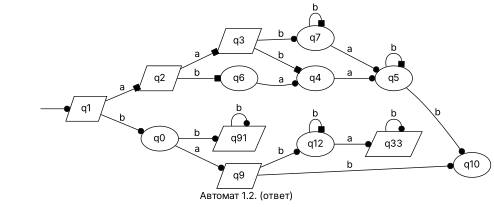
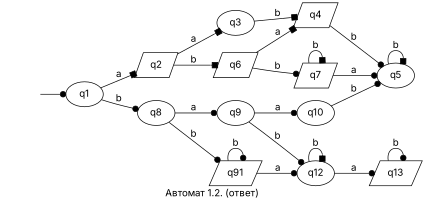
node "q7": shape ellipse -> parallelogram
edge "q3" -> "q7": now "q6" -> "q7"
node "q3": shape parallelogram -> ellipse
edge "q4" -> "q5": label "a" -> "b"
node "q6": shape ellipse -> parallelogram
node "q4": shape ellipse -> parallelogram
edge "q6" -> "q4": arrowhead dot -> box
node "q1": shape parallelogram -> ellipse
edge "q5" -> "q10": reversed
node "q0": label "q0" -> "q8"
node "q33": label "q33" -> "q13"
edge "q9" -> "q10": label "b" -> "a"
edge "q91" -> "q12": added, label "a"
node "q9": shape parallelogram -> ellipse
